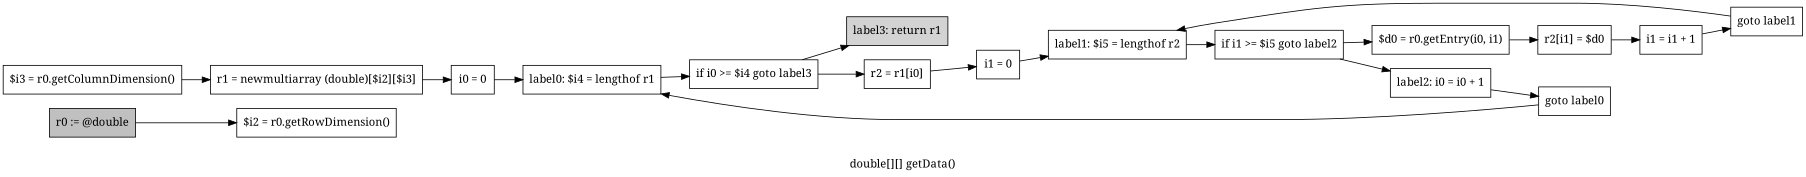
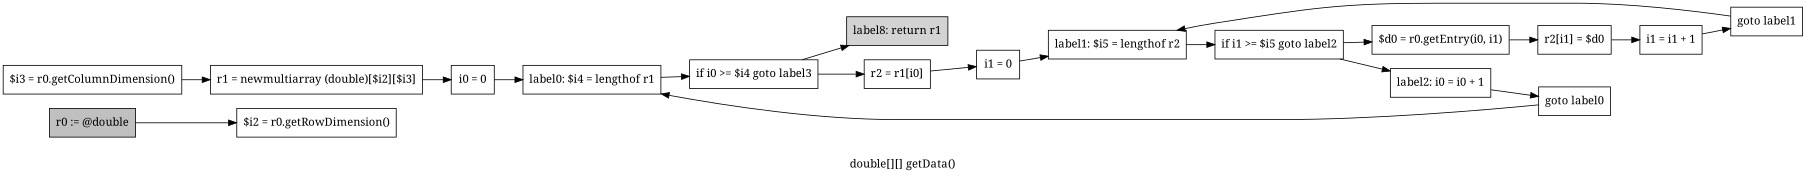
node "label3: return r1": label "label3: return r1" -> "label8: return r1"
